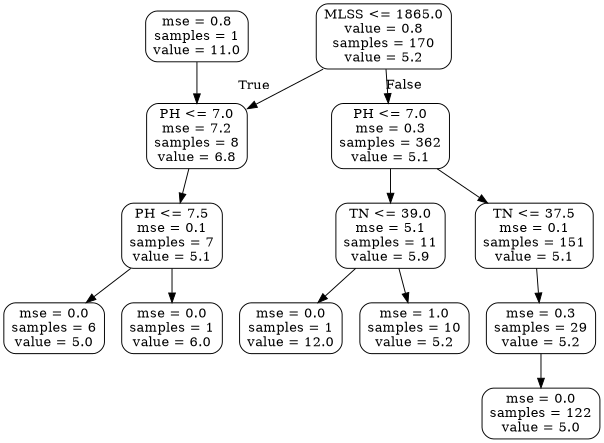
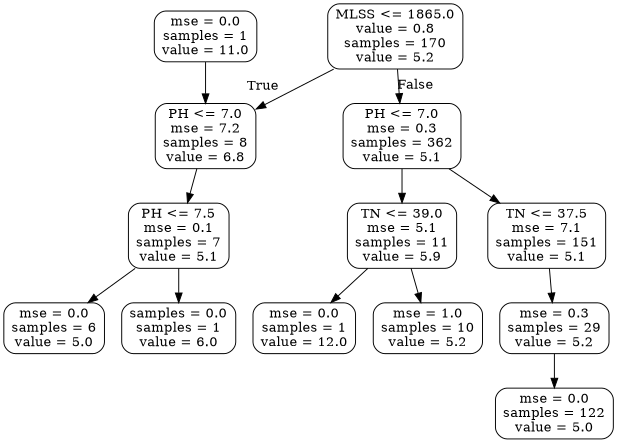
node "mse = 0.8 samples = 1 value = 11.0": label "mse = 0.8 samples = 1 value = 11.0" -> "mse = 0.0 samples = 1 value = 11.0"
node "TN <= 37.5 mse = 0.1 samples = 151 value = 5.1": label "TN <= 37.5 mse = 0.1 samples = 151 value = 5.1" -> "TN <= 37.5 mse = 7.1 samples = 151 value = 5.1"
node "mse = 0.0 samples = 1 value = 6.0": label "mse = 0.0 samples = 1 value = 6.0" -> "samples = 0.0 samples = 1 value = 6.0"
